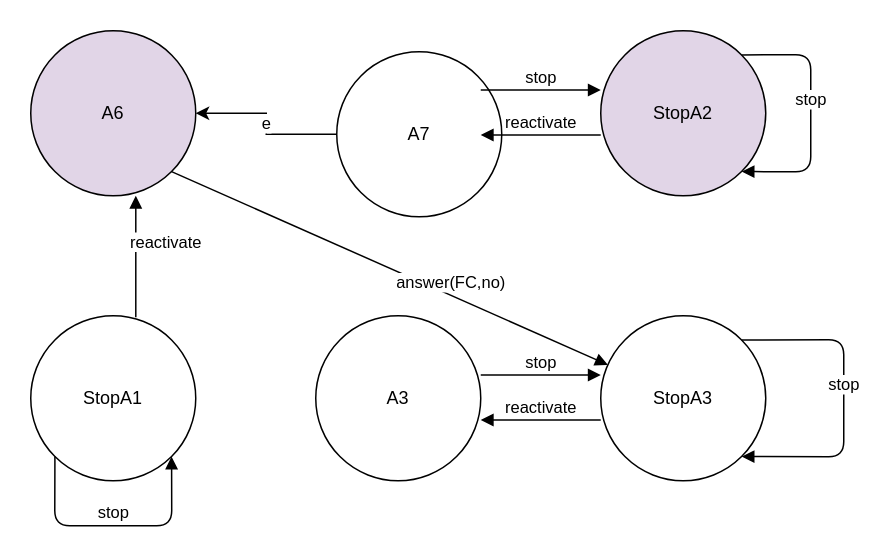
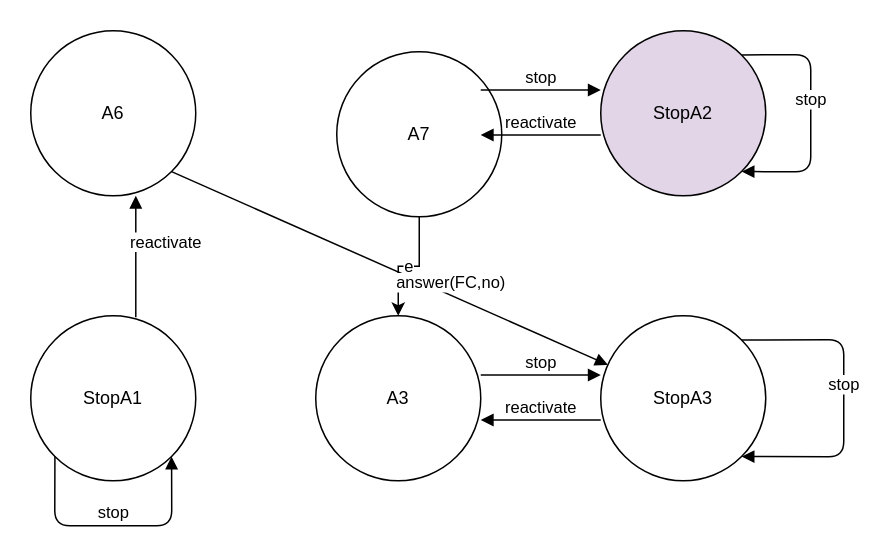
node "A6": fillcolor #e1d5e7 -> #ffffff
edge "A7" -> "A6": now "A7" -> "A3"
